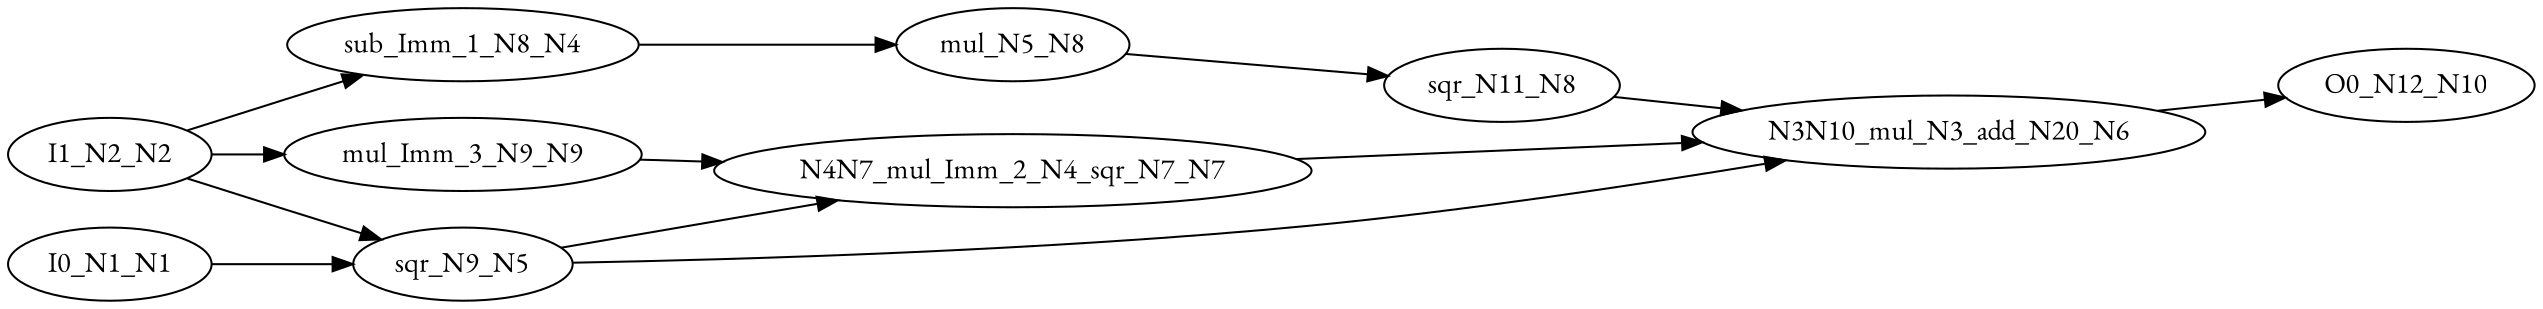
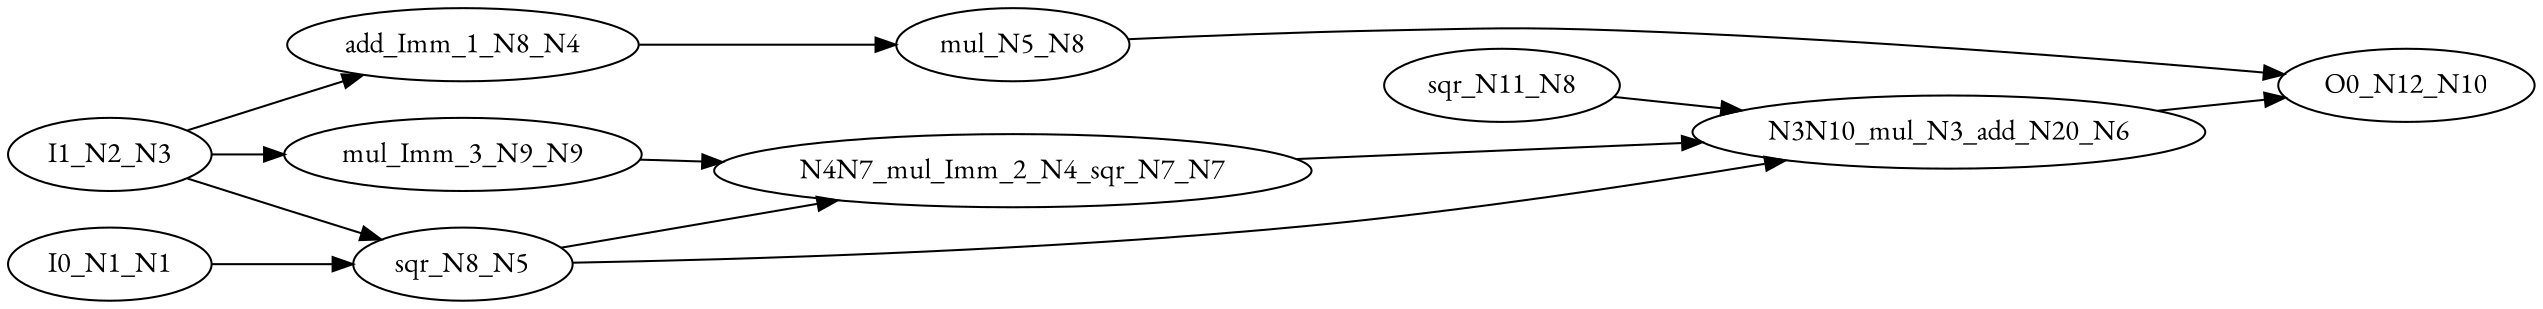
node "sub_Imm_1_N8_N4": label "sub_Imm_1_N8_N4" -> "add_Imm_1_N8_N4"
edge "mul_N5_N8" -> "sqr_N11_N8": now "mul_N5_N8" -> "O0_N12_N10"
node "I1_N2_N2": label "I1_N2_N2" -> "I1_N2_N3"
node "sqr_N9_N5": label "sqr_N9_N5" -> "sqr_N8_N5"
